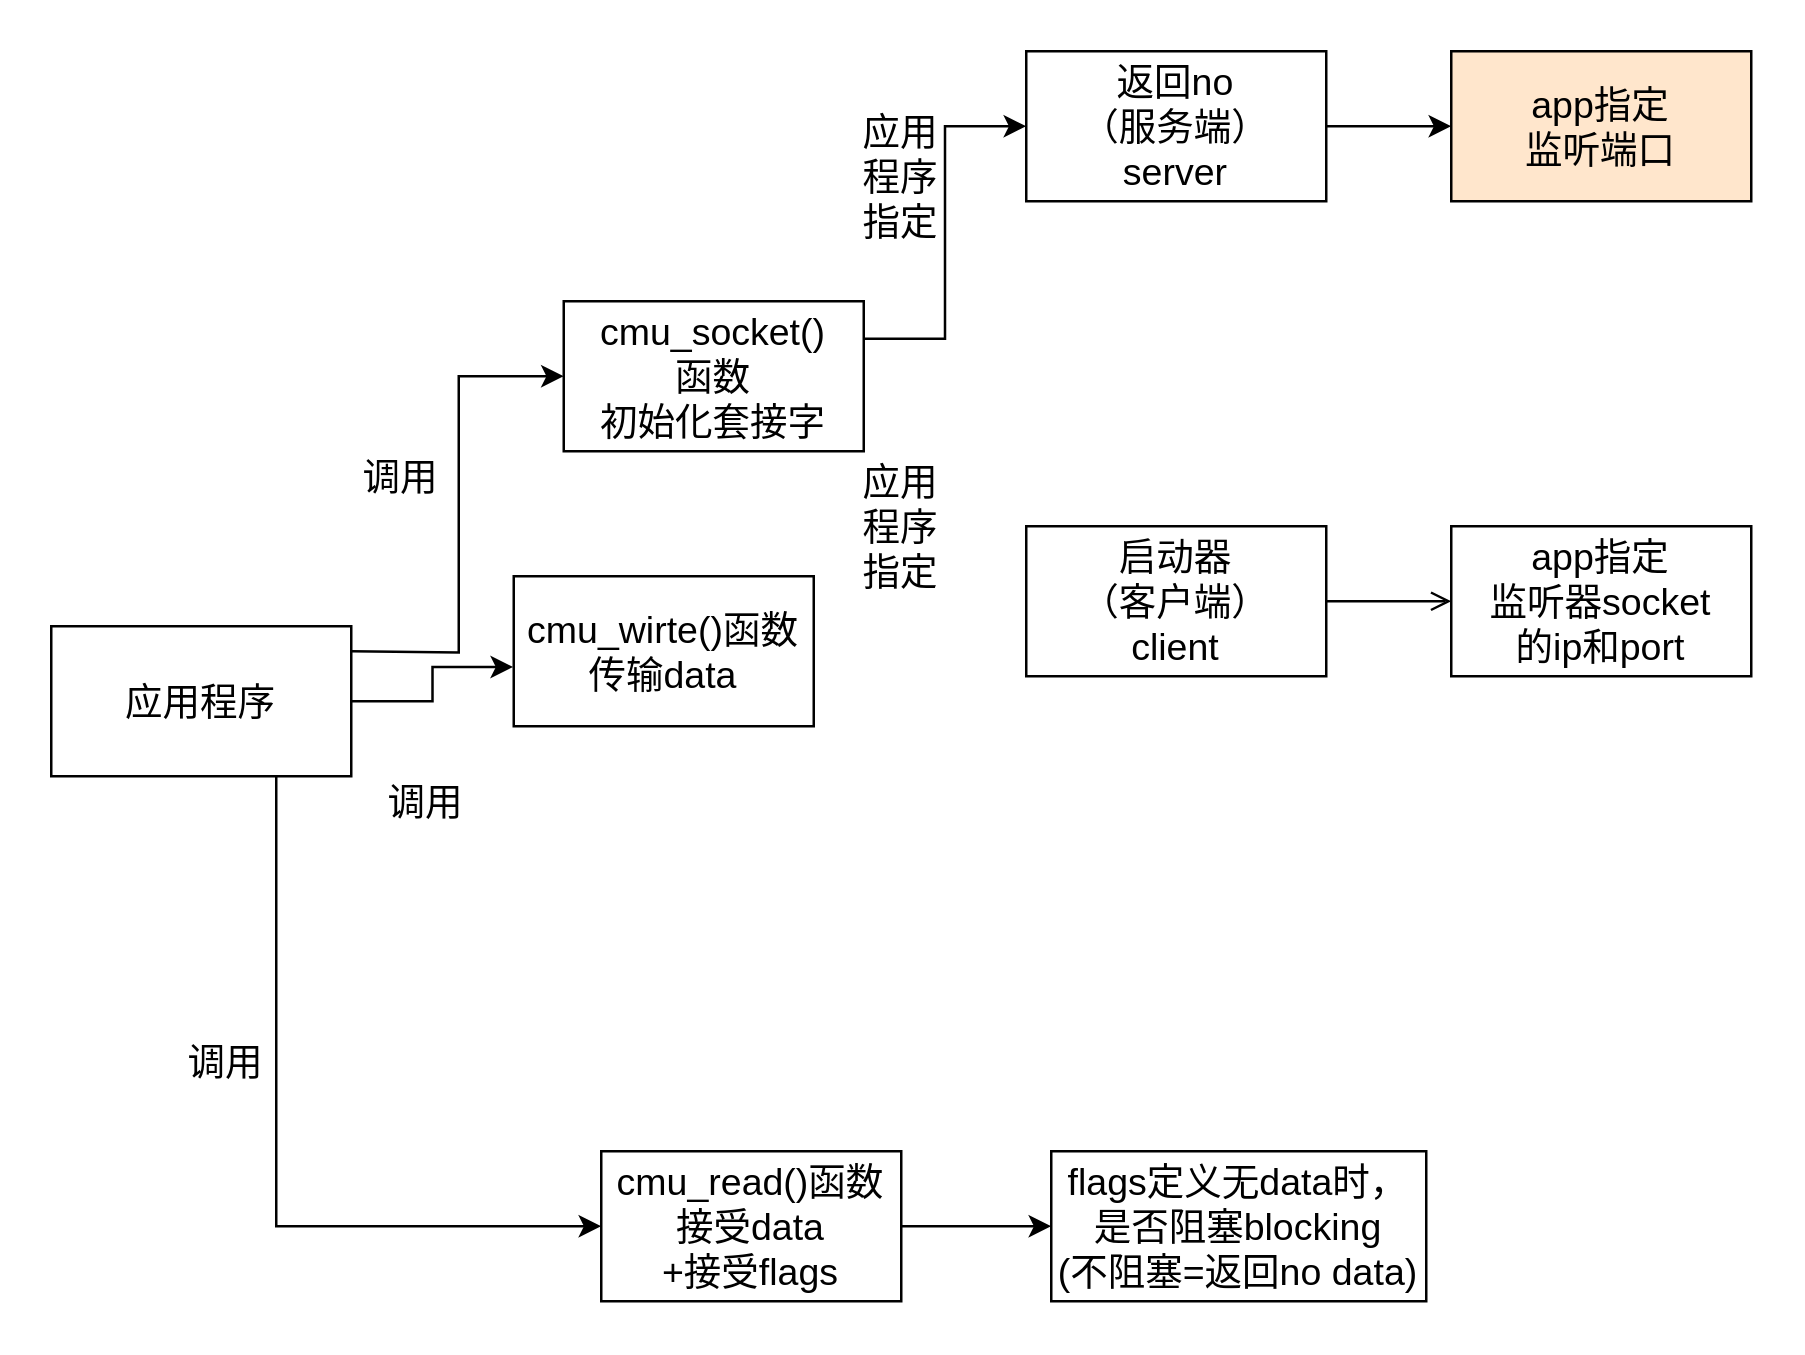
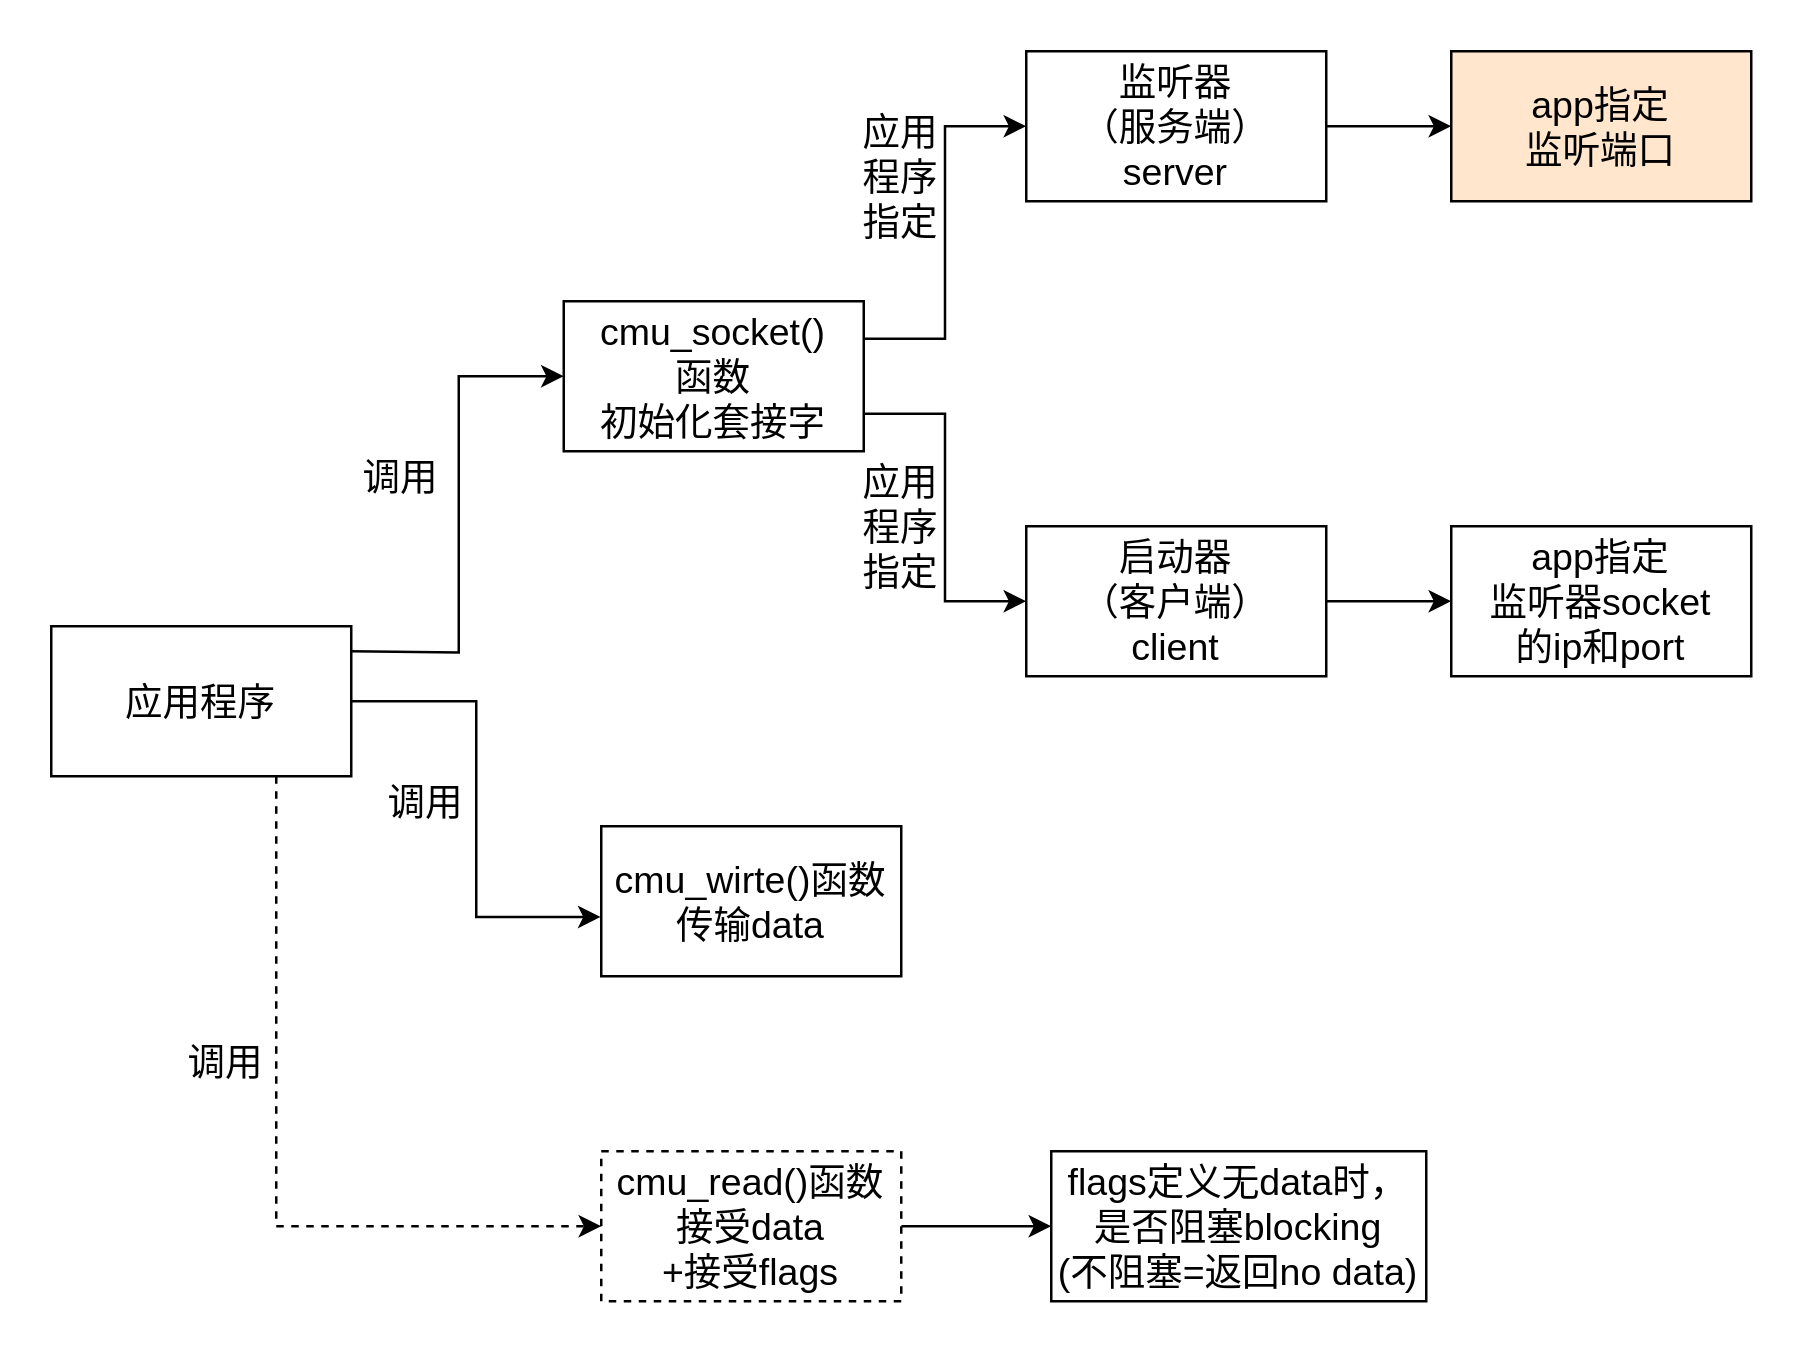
node "返回no（服务端）server": label "返回no（服务端）server" -> "监听器（服务端）server"
edge "cmu_socket()函数初始化套接字" -> "启动器（客户端）client": added
edge "启动器（客户端）client" -> "app指定监听器socket的ip和port": arrowhead open -> classic
node "cmu_wirte()函数传输data": moved (664, 651) -> (751, 901)
edge "应用程序" -> "cmu_read()函数接受data+接受flags": style solid -> dashed
node "cmu_read()函数接受data+接受flags": style solid -> dashed
